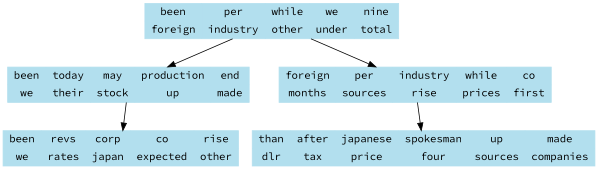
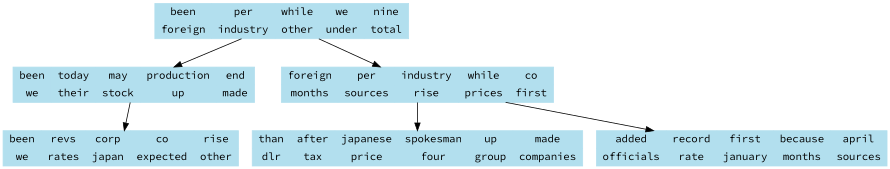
node "added": added
node "than": text "sources" -> "group"
